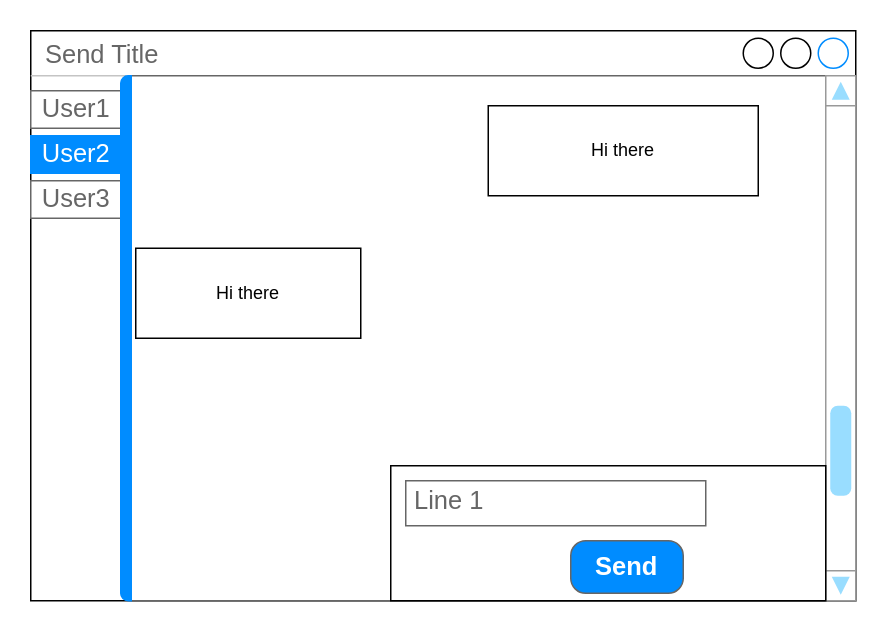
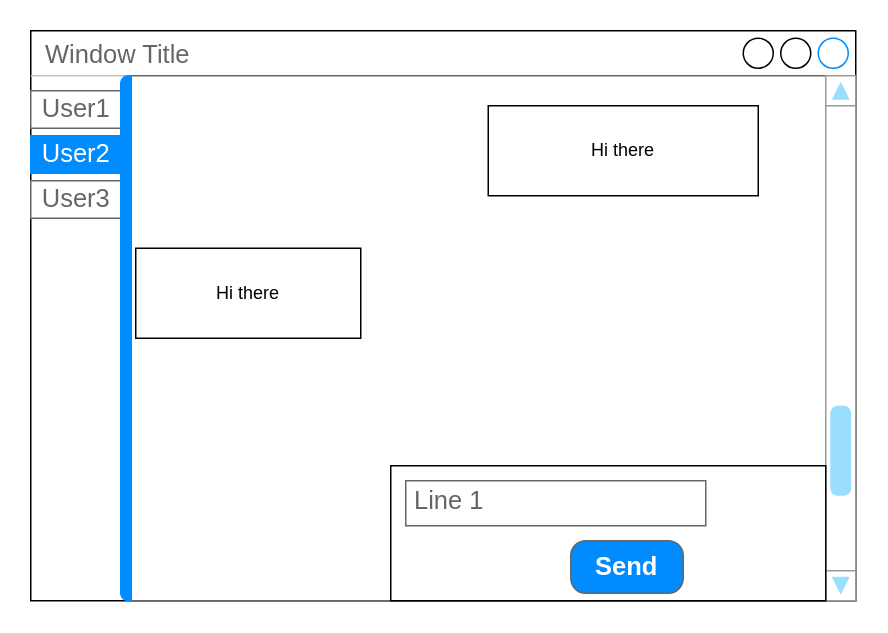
node "Send Title": label "Send Title" -> "Window Title"
